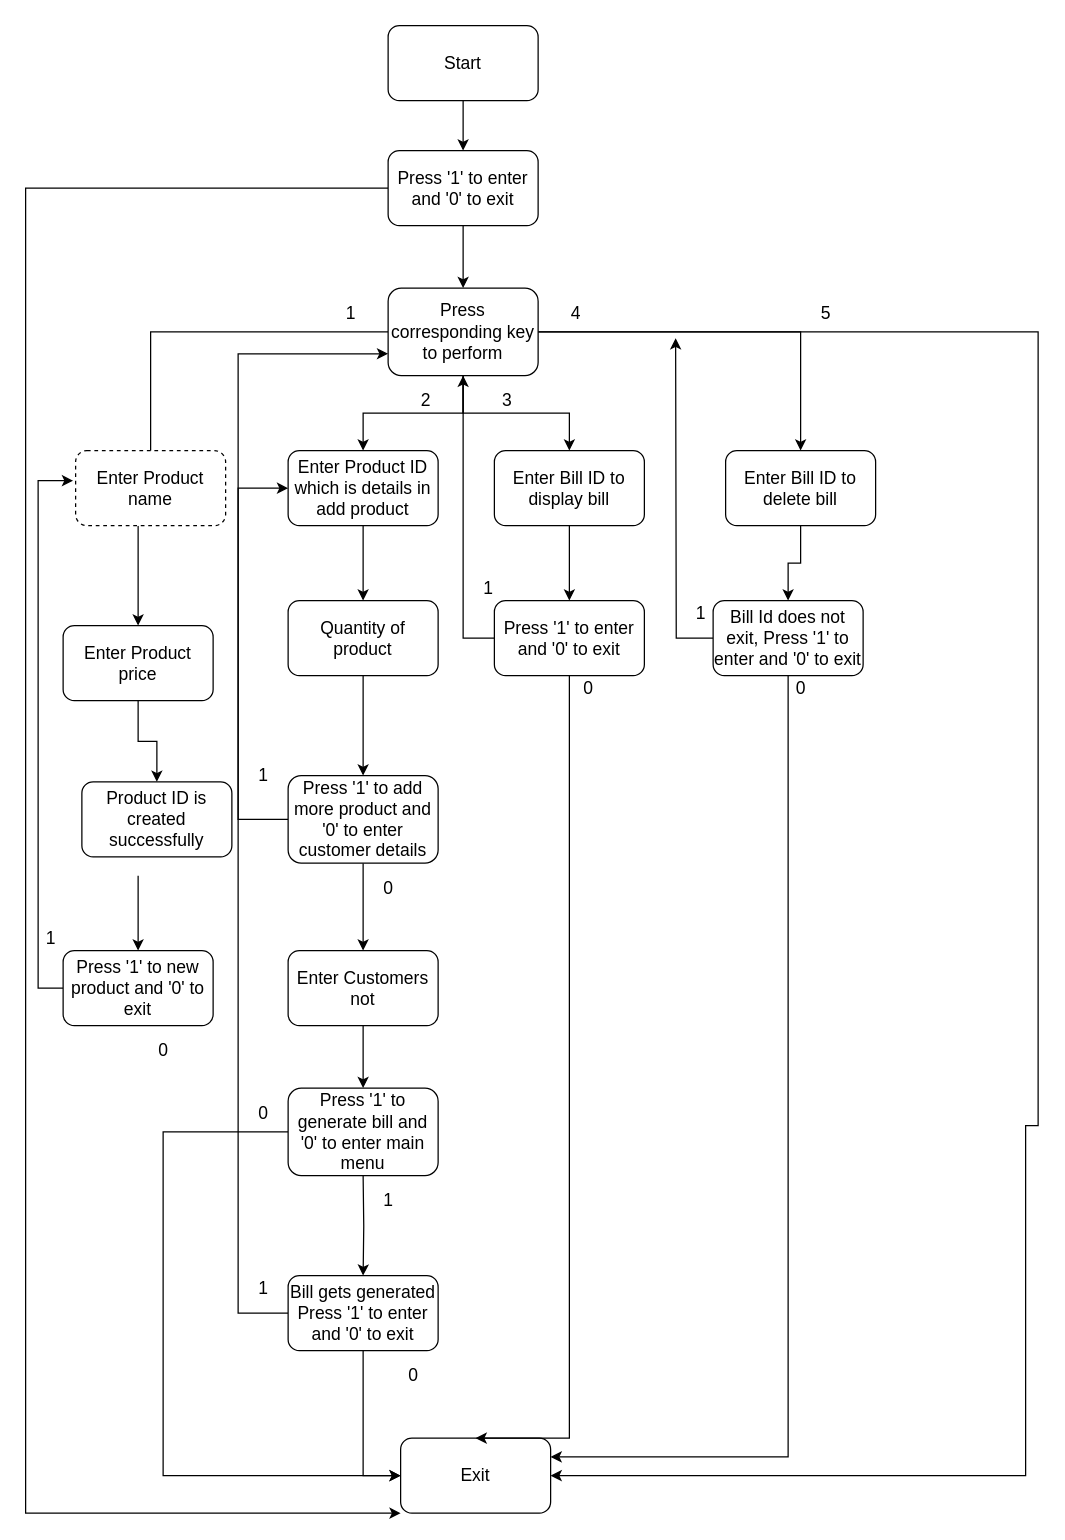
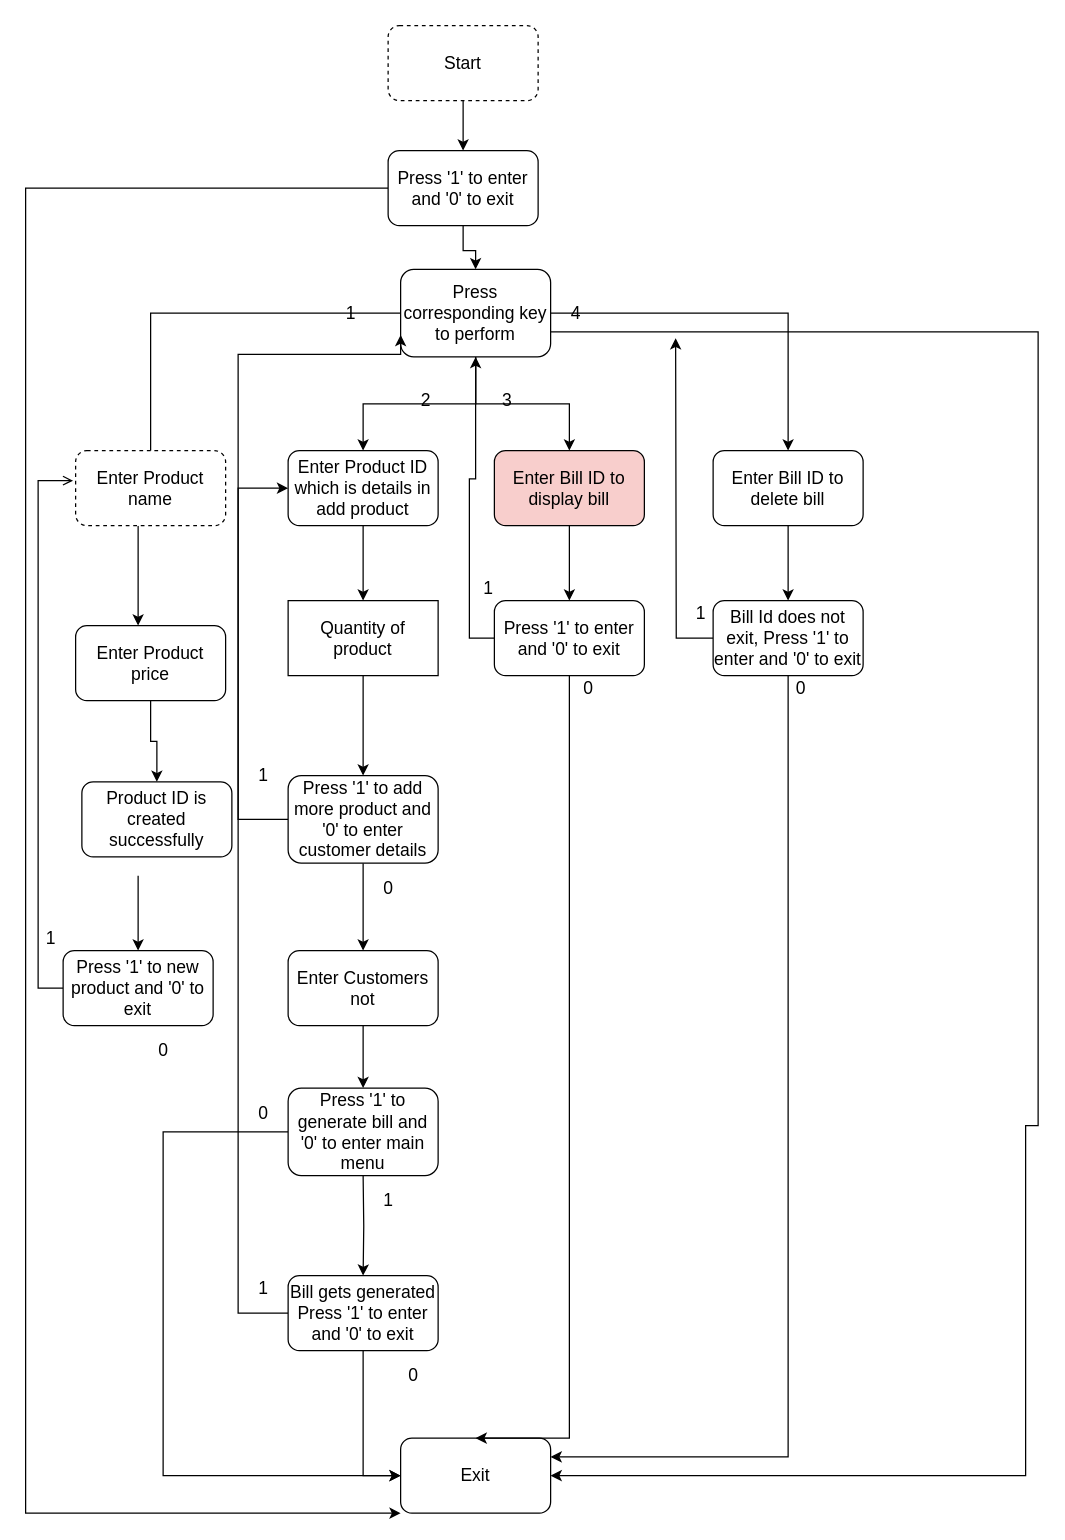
node "Start": style solid -> dashed
node "5": removed
node "Press corresponding key to perform": moved (463, 332) -> (476, 313)
edge "Press '1' to new product and '0' to exit" -> "Enter Product name": arrowhead classic -> open
node "Enter Bill ID to display bill": fillcolor #ffffff -> #f8cecc
node "Enter Bill ID to delete bill": moved (801, 488) -> (788, 488)
node "Quantity of product": shape rounded rectangle -> rectangle
node "Enter Product price": moved (138, 663) -> (151, 663)
